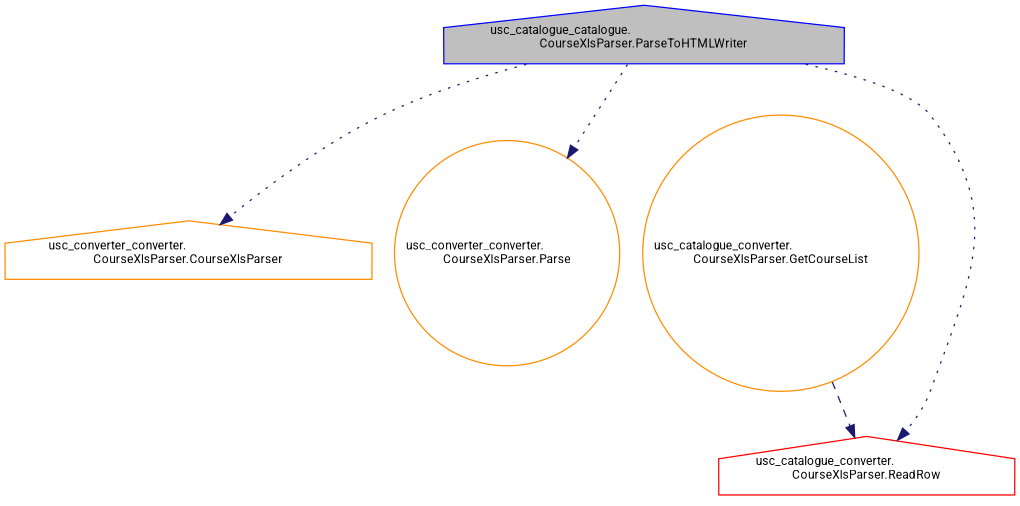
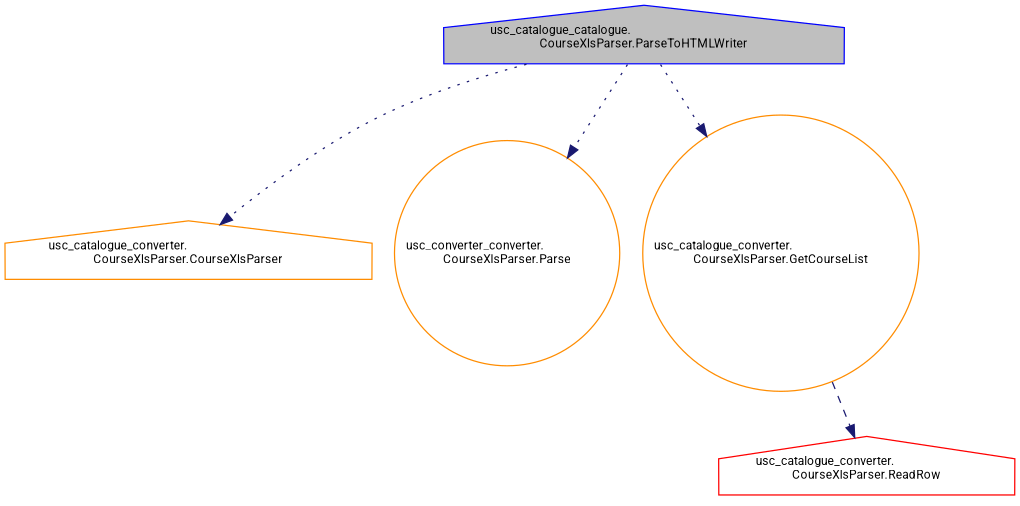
edge "usc_catalogue_catalogue. CourseXlsParser.ParseToHTMLWriter" -> "usc_catalogue_converter. CourseXlsParser.ReadRow": now "usc_catalogue_catalogue. CourseXlsParser.ParseToHTMLWriter" -> "usc_catalogue_converter. CourseXlsParser.GetCourseList"
node "usc_converter_converter. CourseXlsParser.CourseXlsParser": label "usc_converter_converter. CourseXlsParser.CourseXlsParser" -> "usc_catalogue_converter. CourseXlsParser.CourseXlsParser"
